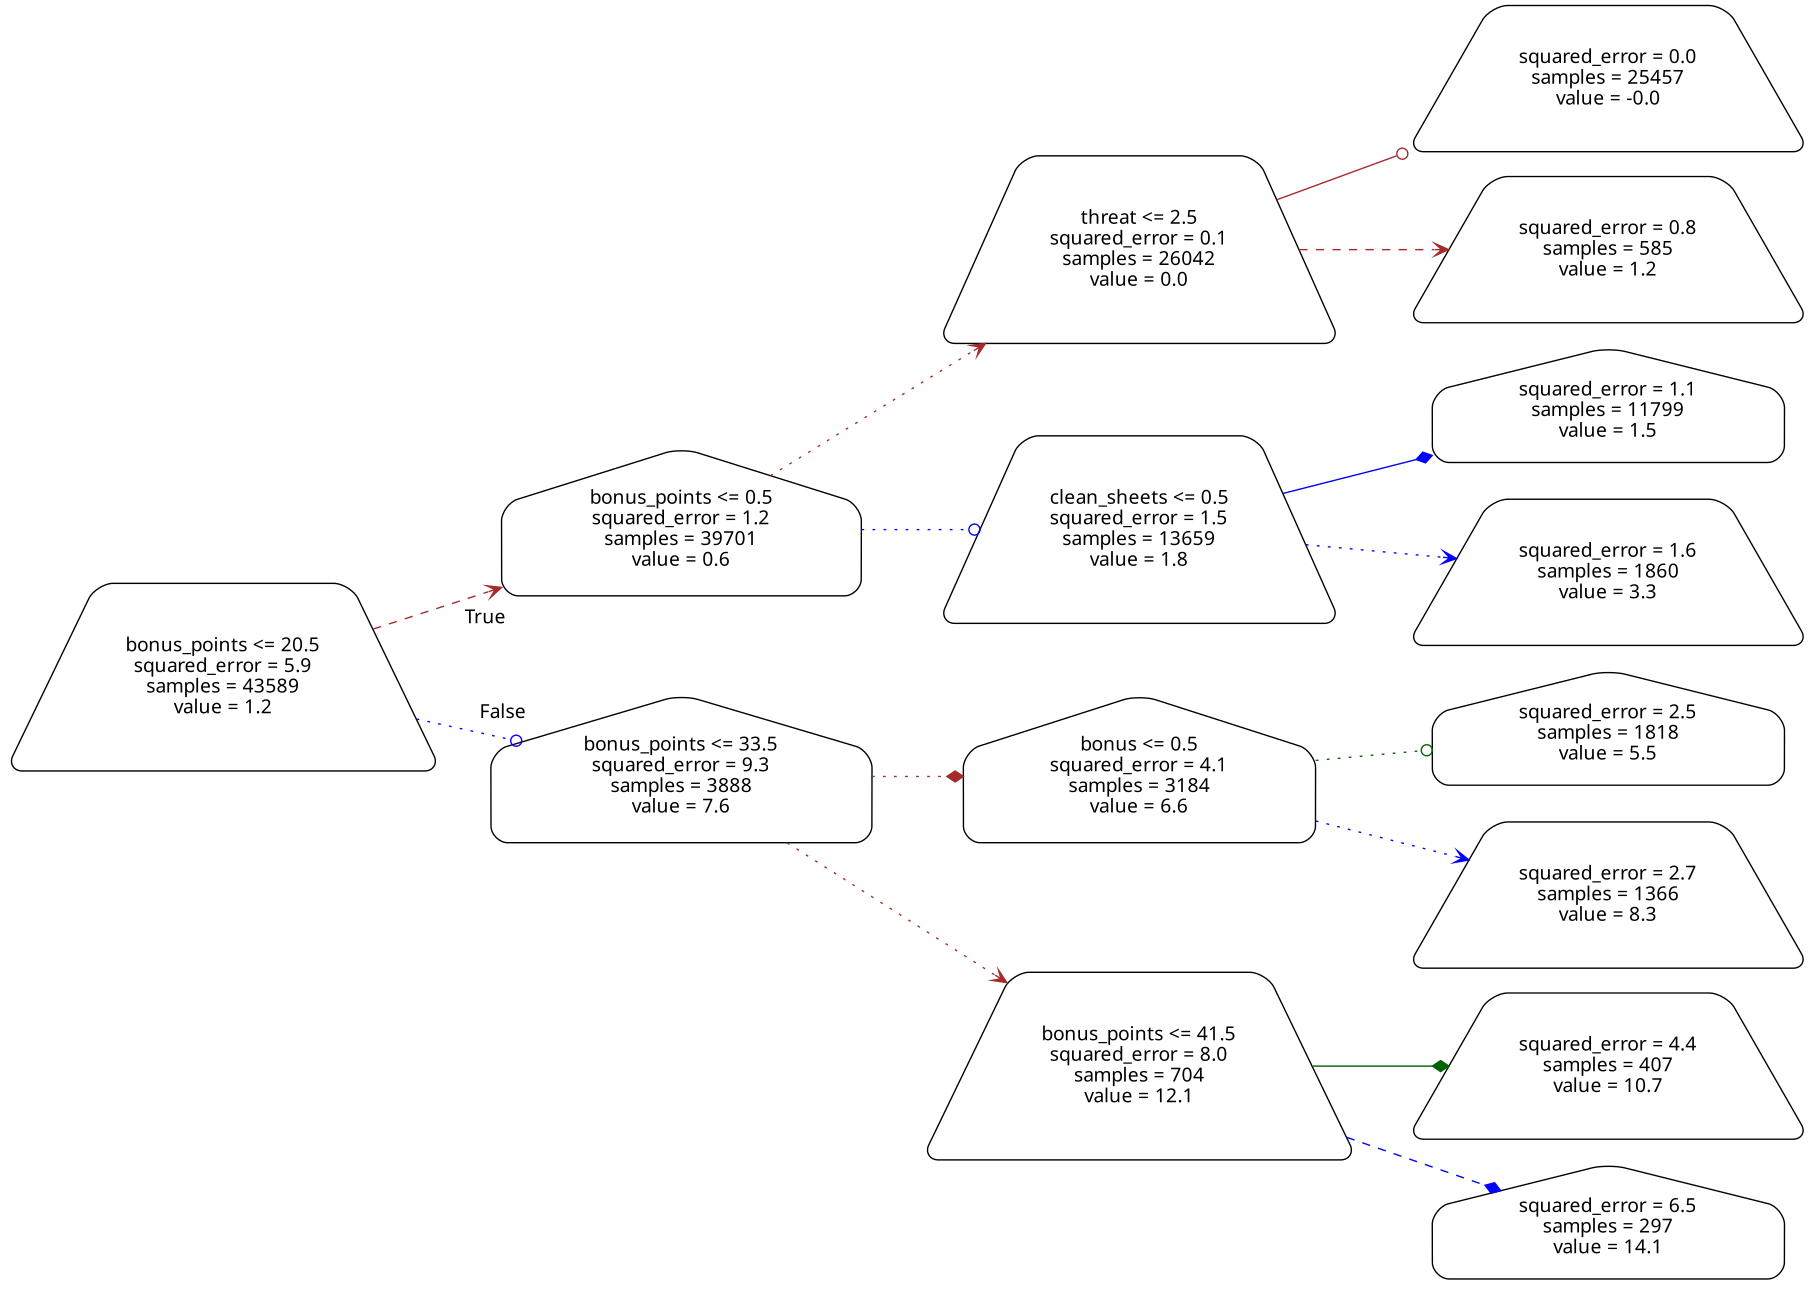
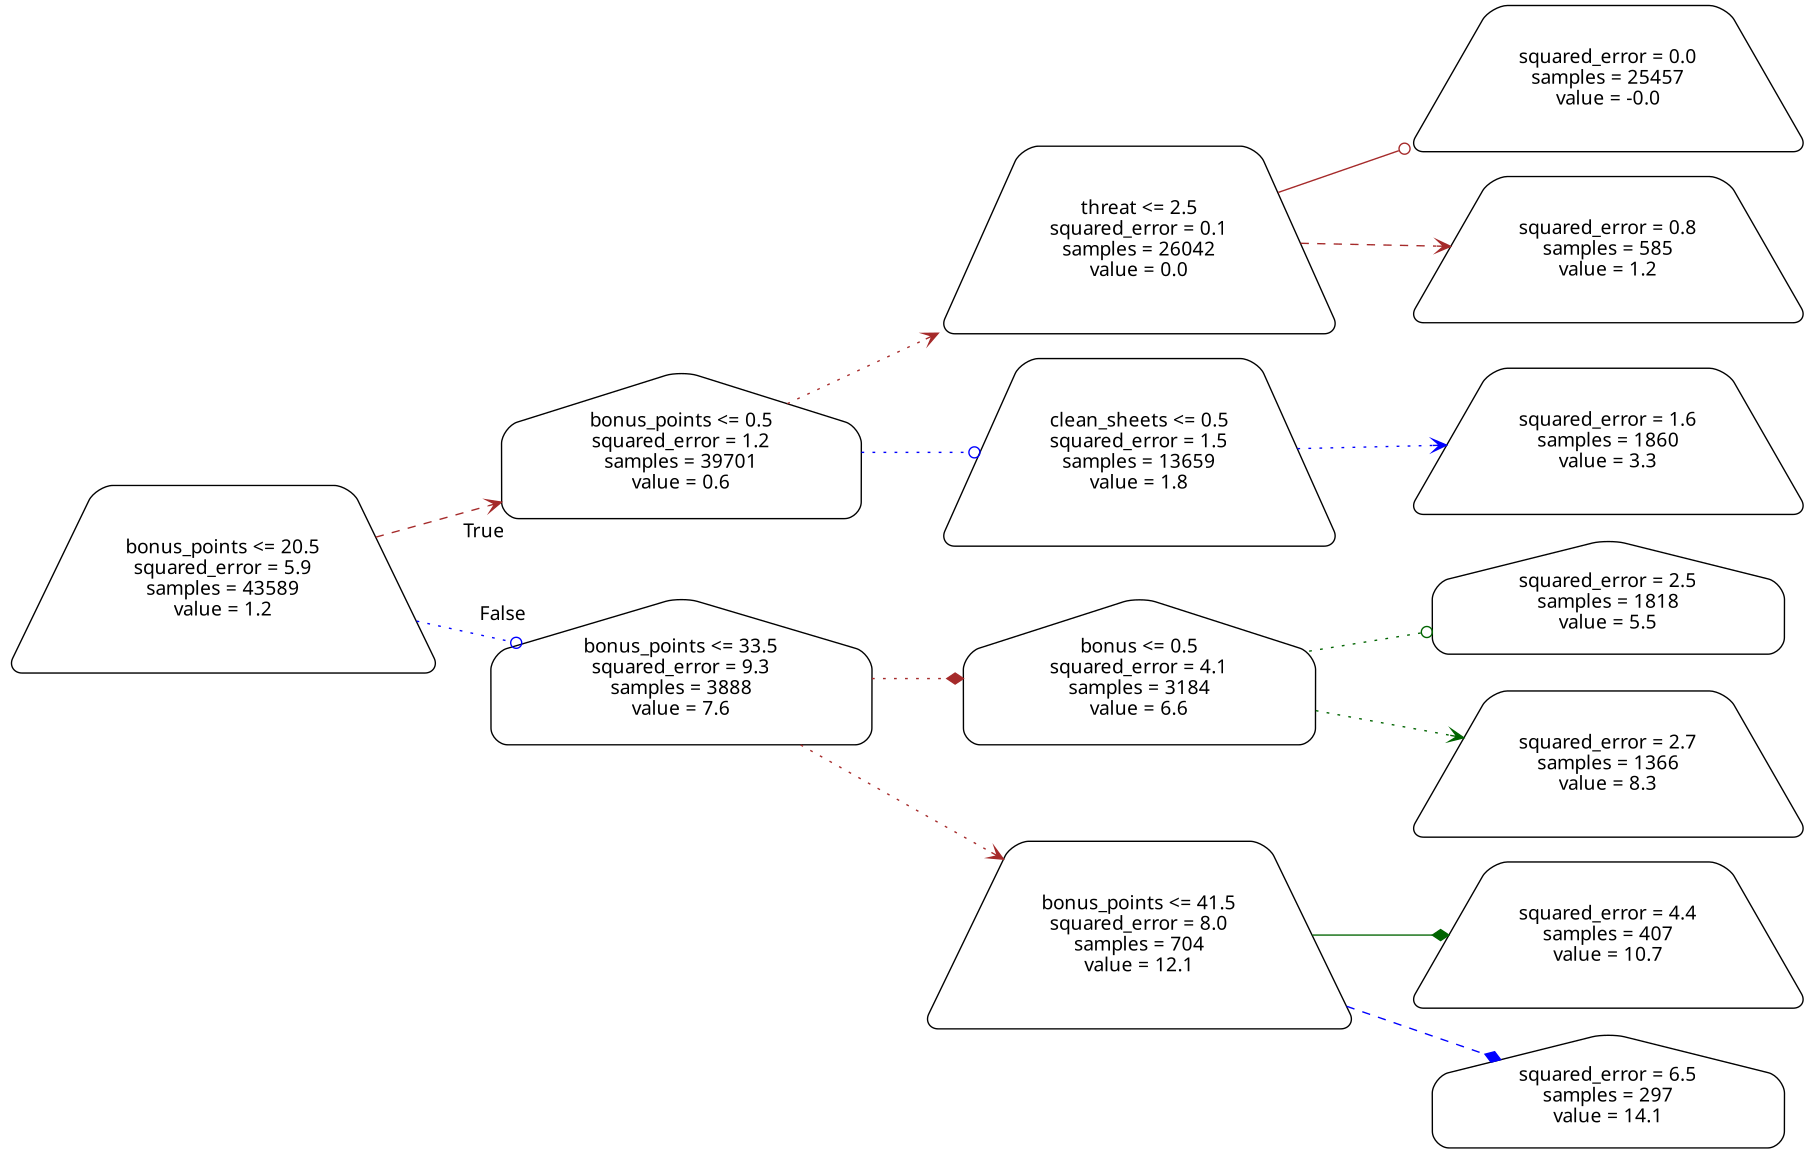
node "squared_error = 1.1 samples = 11799 value = 1.5": removed
edge "bonus <= 0.5 squared_error = 4.1 samples = 3184 value = 6.6" -> "squared_error = 2.7 samples = 1366 value = 8.3": color blue -> darkgreen
